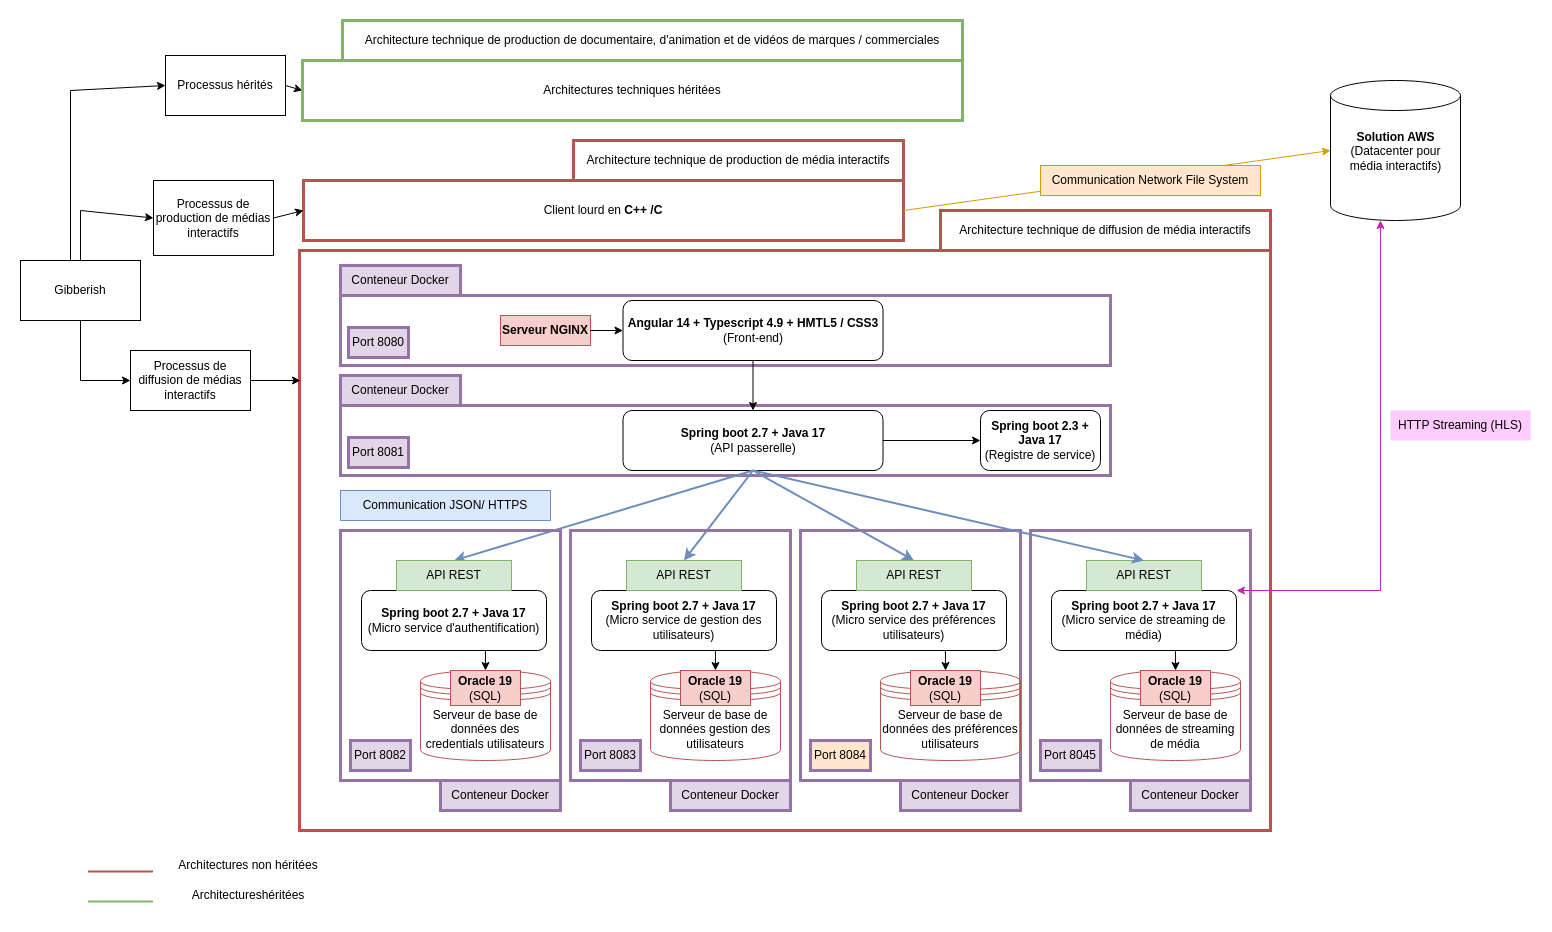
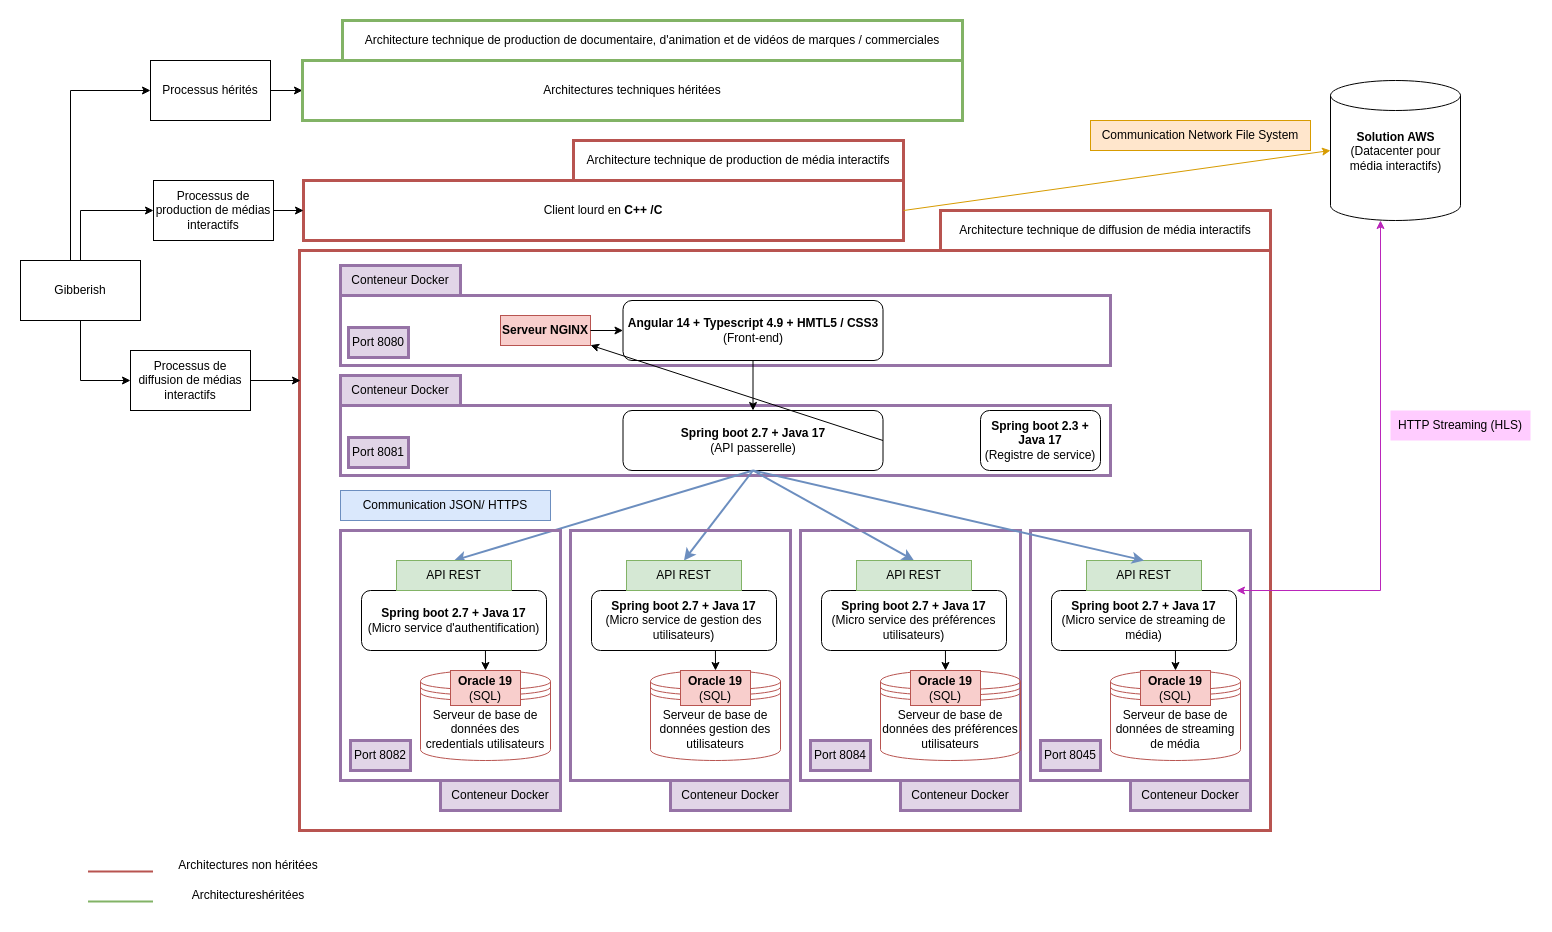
node "Processus hérités": moved (226, 86) -> (211, 91)
node "Communication Network File System": moved (1151, 181) -> (1201, 136)
node "Processus de production de médias interactifs": size 120x75 -> 120x60
edge "Spring boot 2.7 + Java 17 (API passerelle)" -> "Spring boot 2.3 + Java 17 (Registre de service)": now "Spring boot 2.7 + Java 17 (API passerelle)" -> "Serveur NGINX"
node "Port 8083": removed
node "Port 8084": fillcolor #ffe6cc -> #e1d5e7
